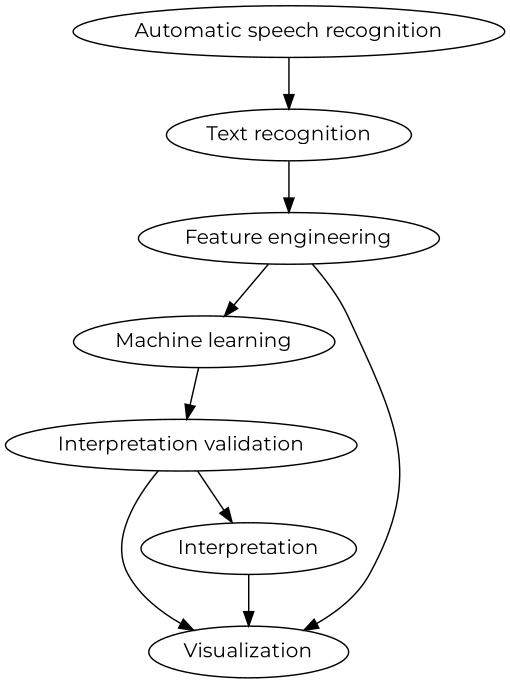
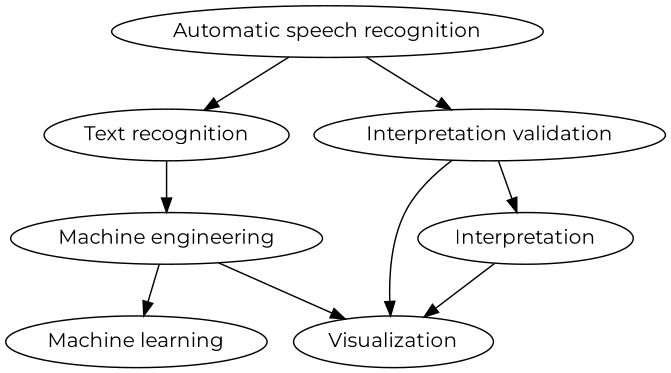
node "Feature engineering": label "Feature engineering" -> "Machine engineering"
edge "Machine learning" -> "Interpretation validation": now "Automatic speech recognition" -> "Interpretation validation"
